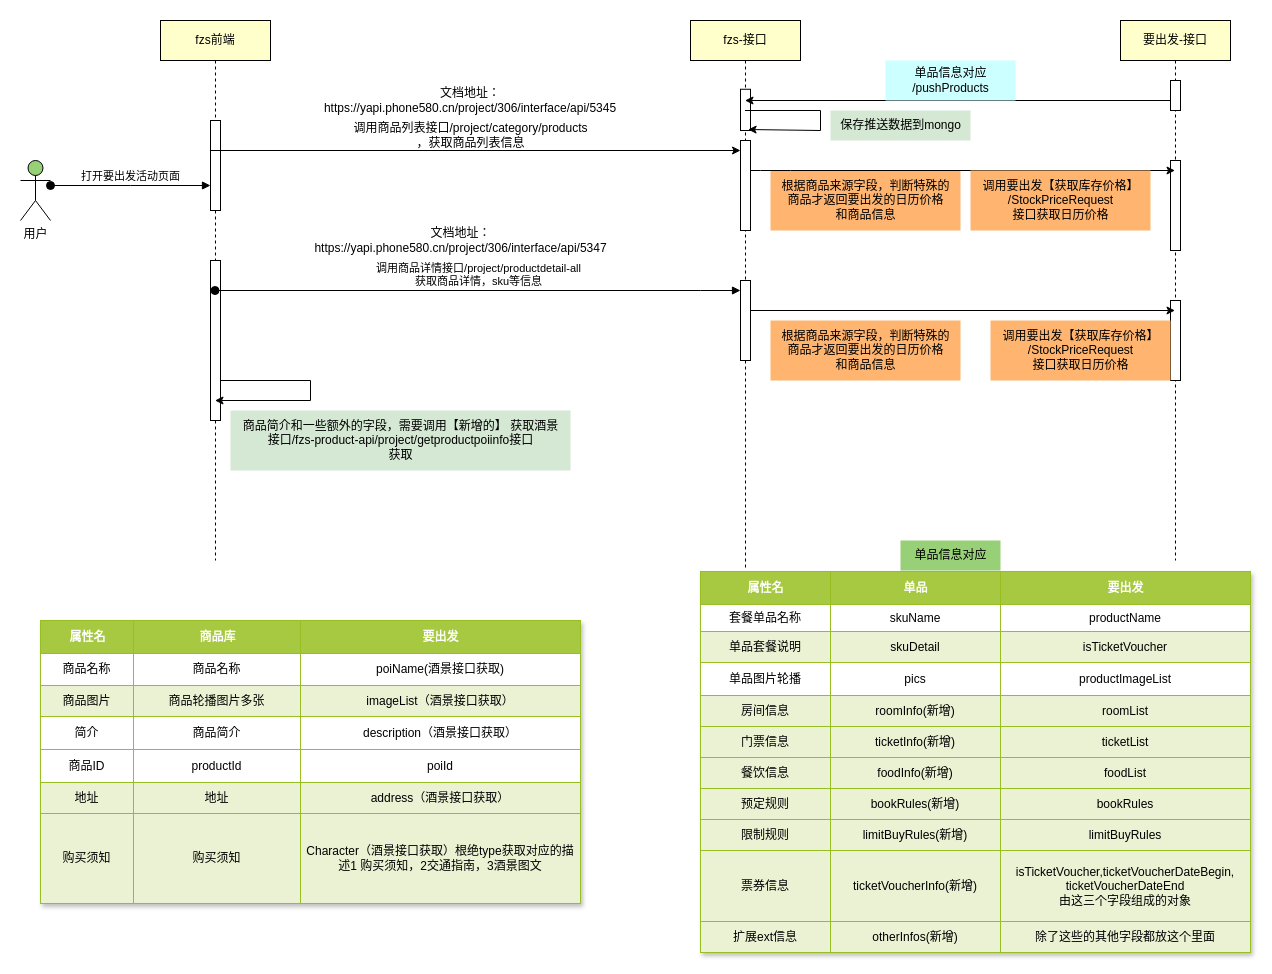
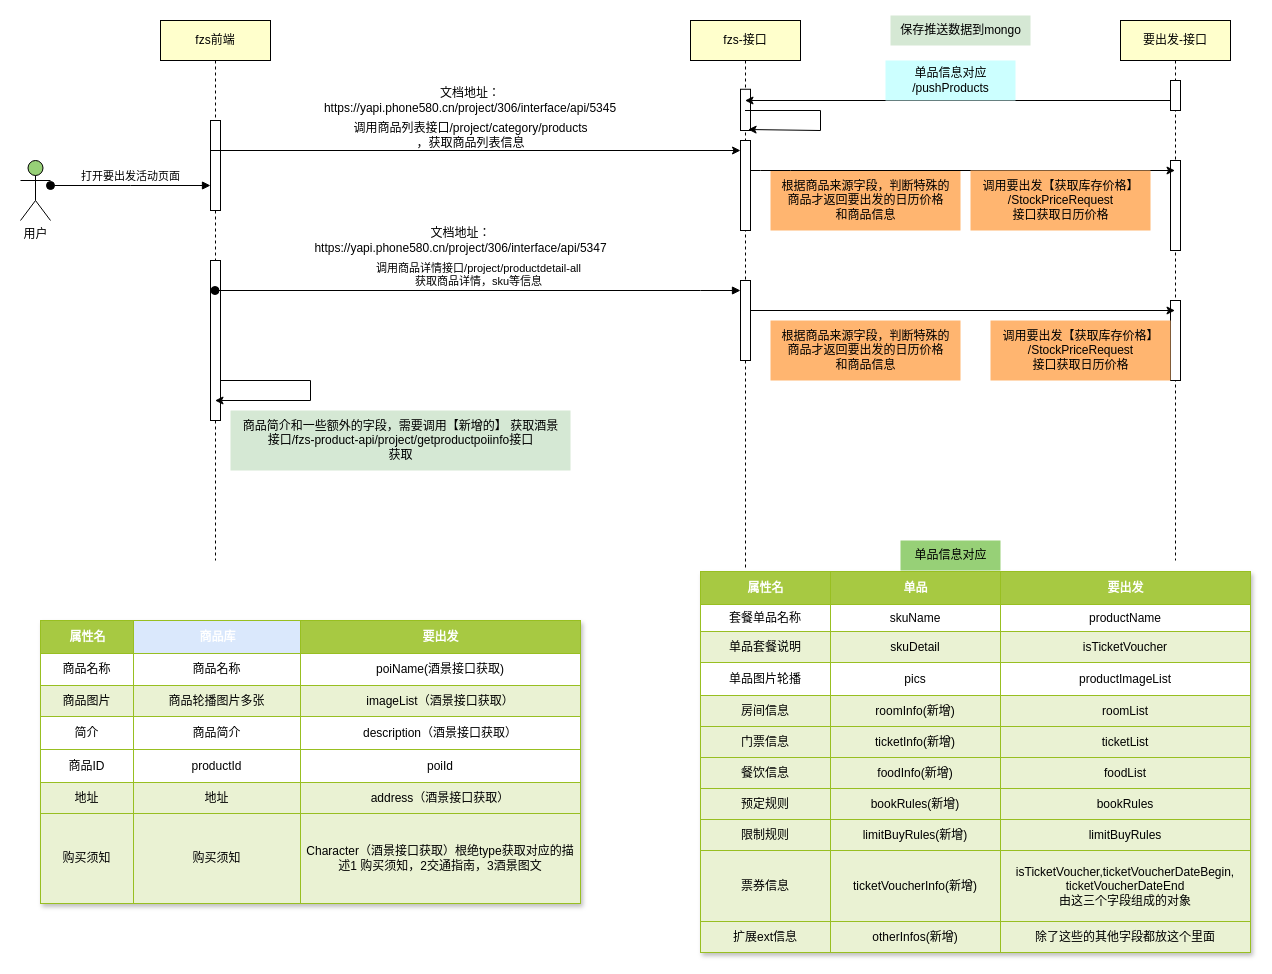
node "保存推送数据到mongo": moved (901, 126) -> (961, 31)
node "商品库": fillcolor #a7c942 -> #dae8fc
